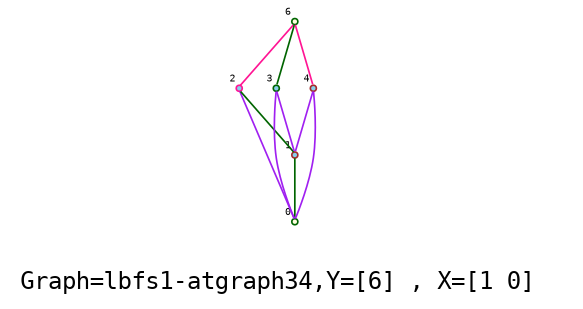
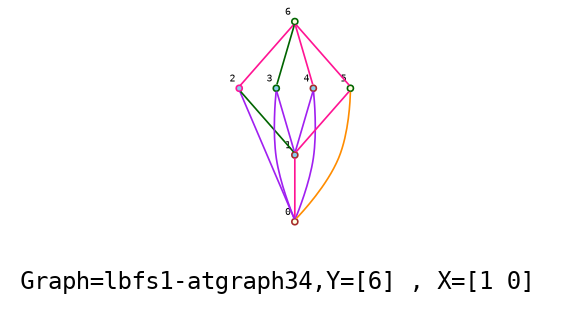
node "5": added
edge "1" -- "0": color darkgreen -> deeppink
node "0": color darkgreen -> brown
